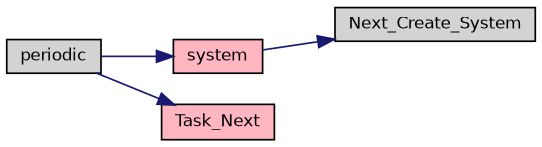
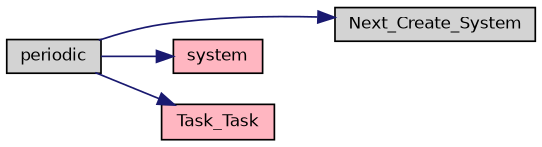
edge "system" -> "Next_Create_System": now "periodic" -> "Next_Create_System"
node "Task_Next": label "Task_Next" -> "Task_Task"
